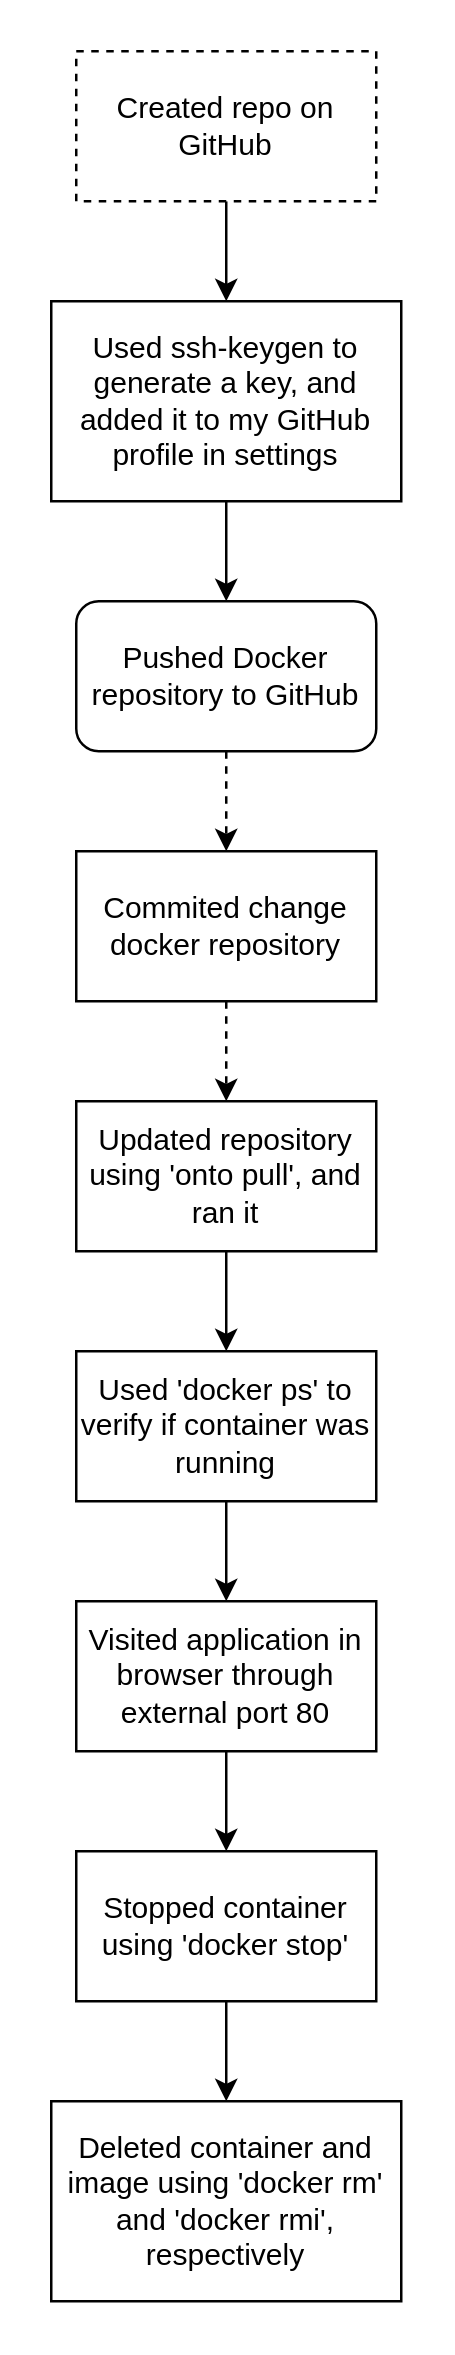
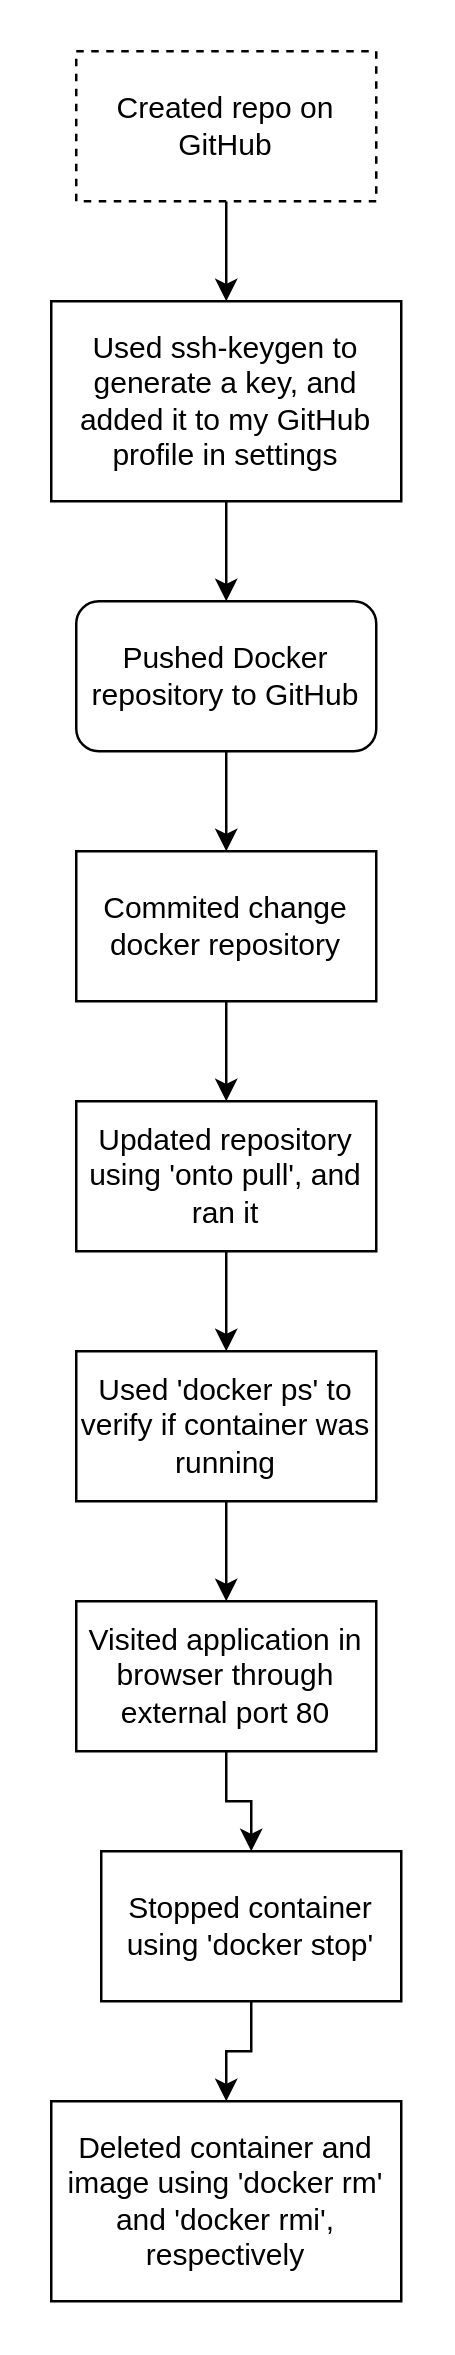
edge "Pushed Docker repository to GitHub" -> "Commited change docker repository": style dashed -> solid
edge "Commited change docker repository" -> "Updated repository using 'onto pull', and ran it": style dashed -> solid
node "Stopped container using 'docker stop'": moved (226, 1926) -> (251, 1926)
